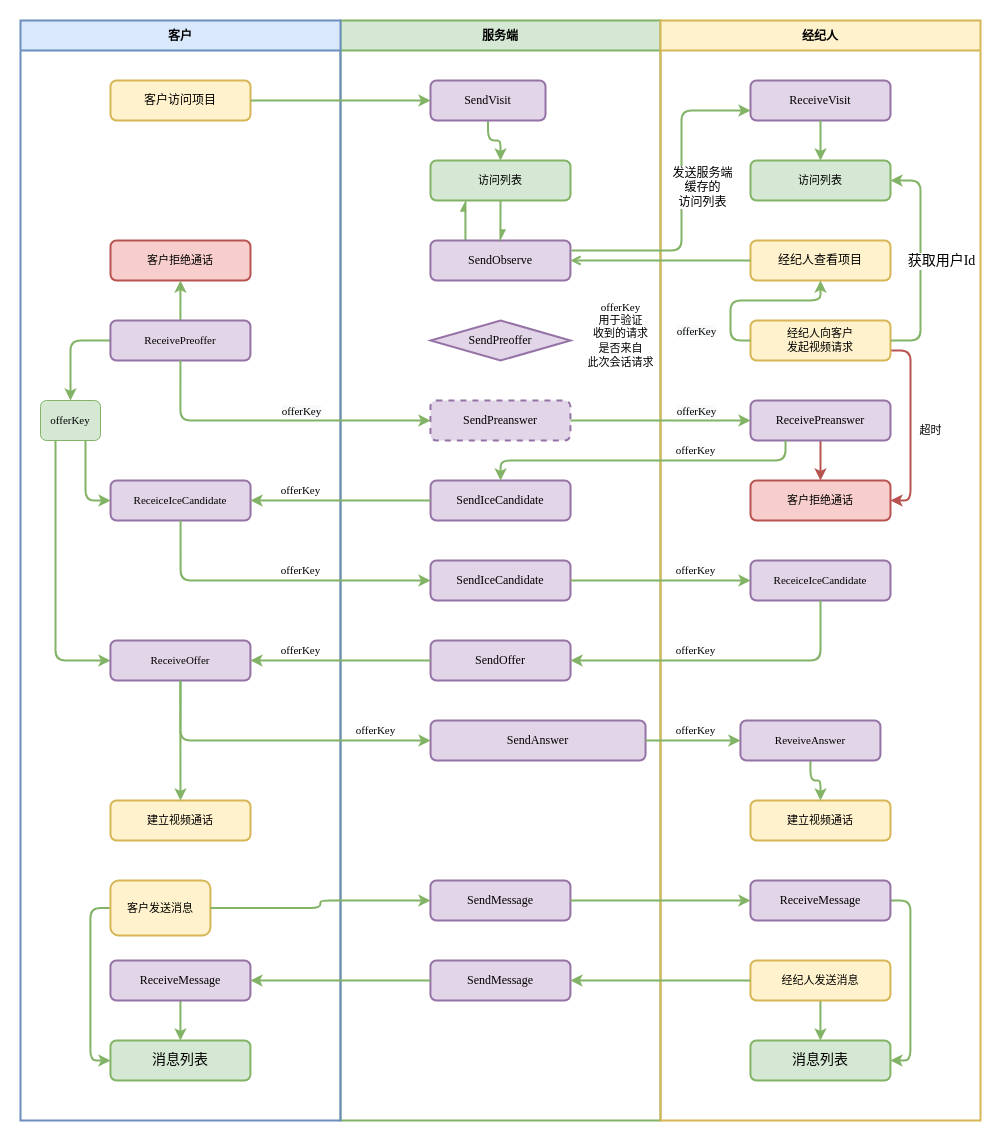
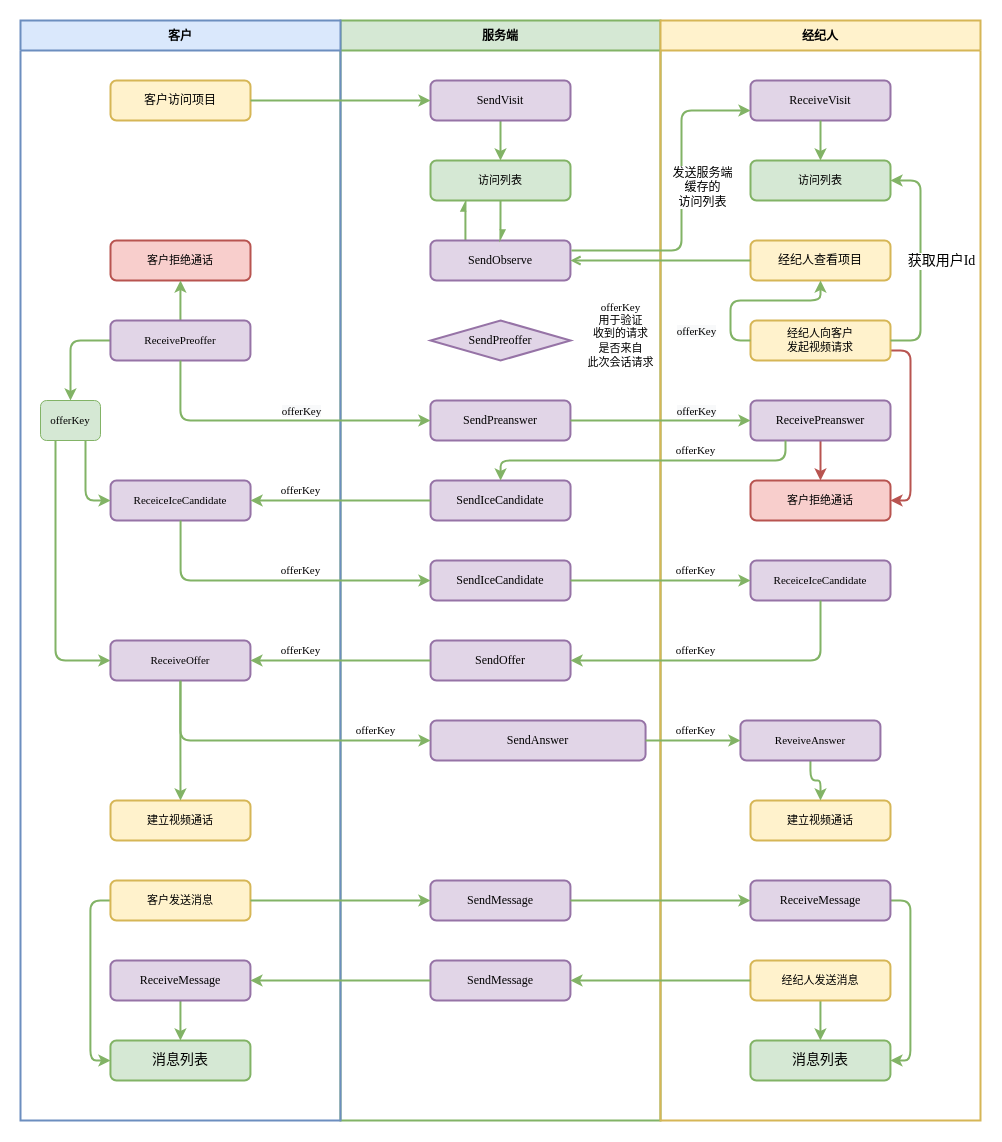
node "SendVisit": size 115x40 -> 140x40
node "SendPreanswer": style dashed -> solid
node "超时": removed
node "客户发送消息": size 100x55 -> 140x40
